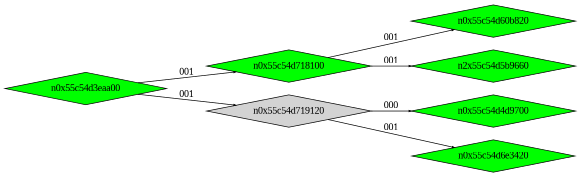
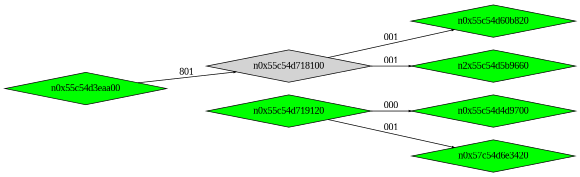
node "n0x55c54d718100": fillcolor green -> lightgrey
edge "n0x55c54d3eaa00" -> "n0x55c54d718100": label "001" -> "801"
edge "n0x55c54d3eaa00" -> "n0x55c54d719120": removed, label "001"
node "n0x55c54d719120": fillcolor lightgrey -> green
node "n0x55c54d6e3420": label "n0x55c54d6e3420" -> "n0x57c54d6e3420"
